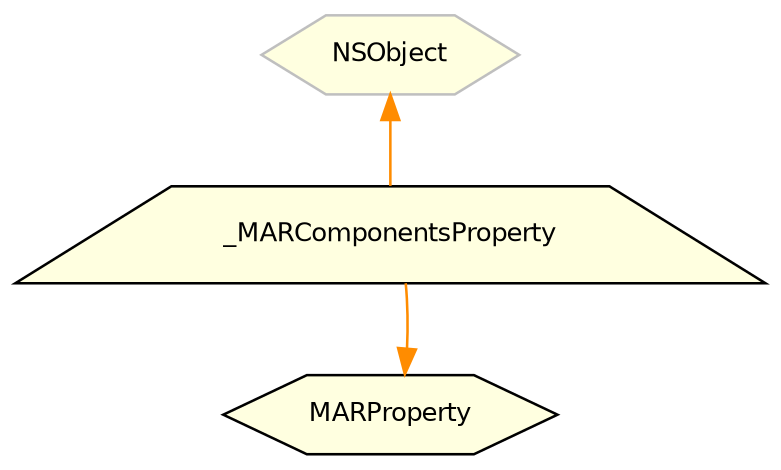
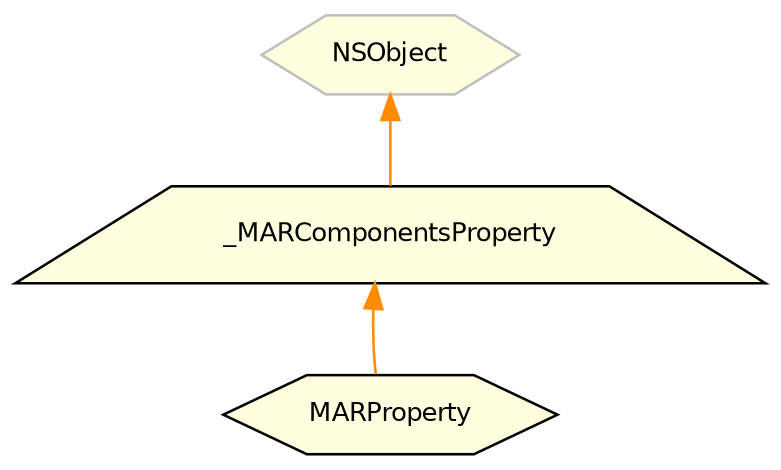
edge "_MARComponentsProperty" -> "MARProperty": reversed
